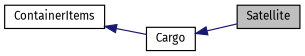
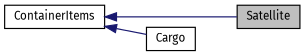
edge "Satellite" -> "Cargo": now "Satellite" -> "ContainerItems"
